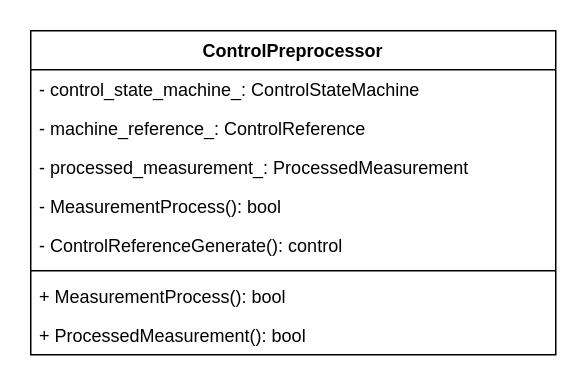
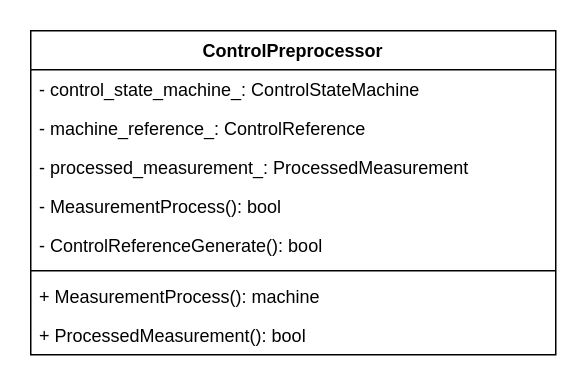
node "- ControlReferenceGenerate(): control": label "- ControlReferenceGenerate(): control" -> "- ControlReferenceGenerate(): bool"
node "+ MeasurementProcess(): bool": label "+ MeasurementProcess(): bool" -> "+ MeasurementProcess(): machine"
